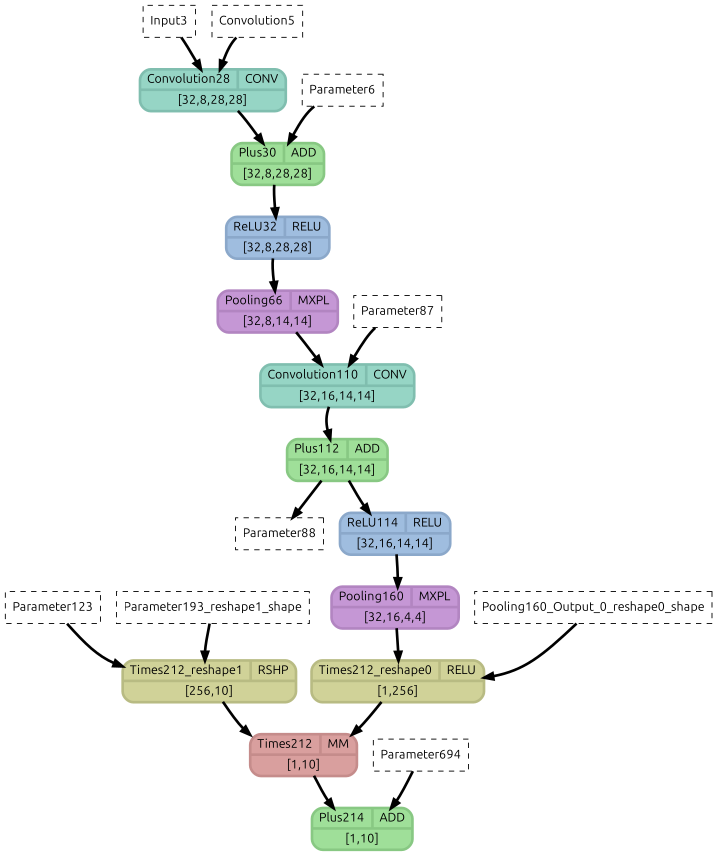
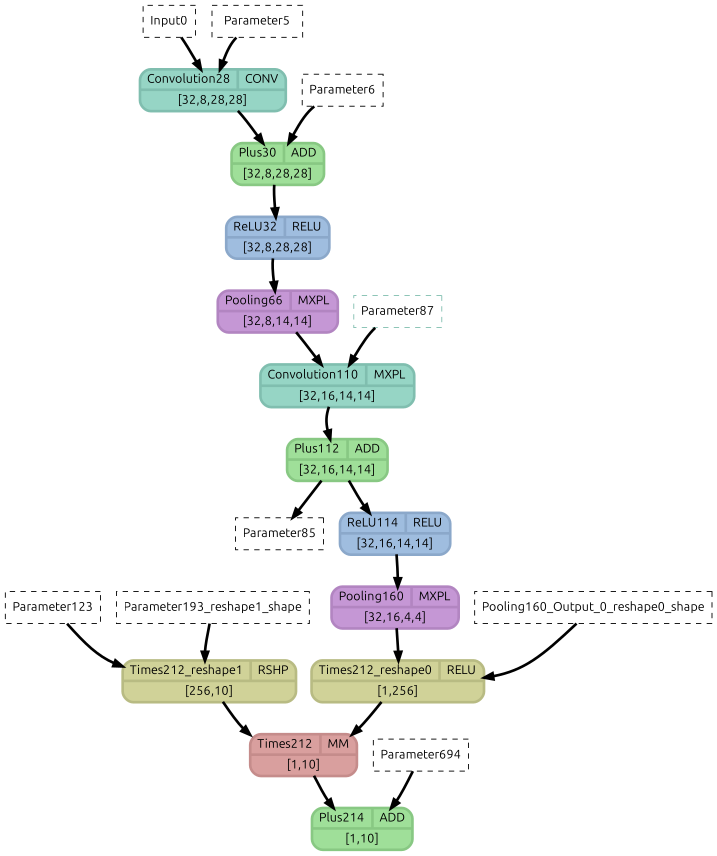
node "Input3": label "Input3" -> "Input0"
node "Convolution5": label "Convolution5" -> "Parameter5"
node "Parameter87": color black -> #80beaf
node "Convolution110": text "CONV" -> "MXPL"
node "Parameter88": label "Parameter88" -> "Parameter85"
